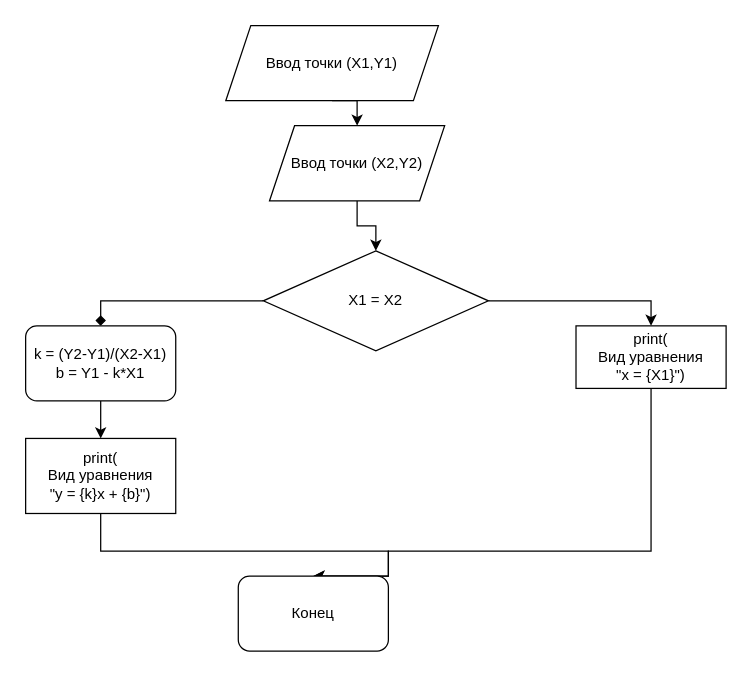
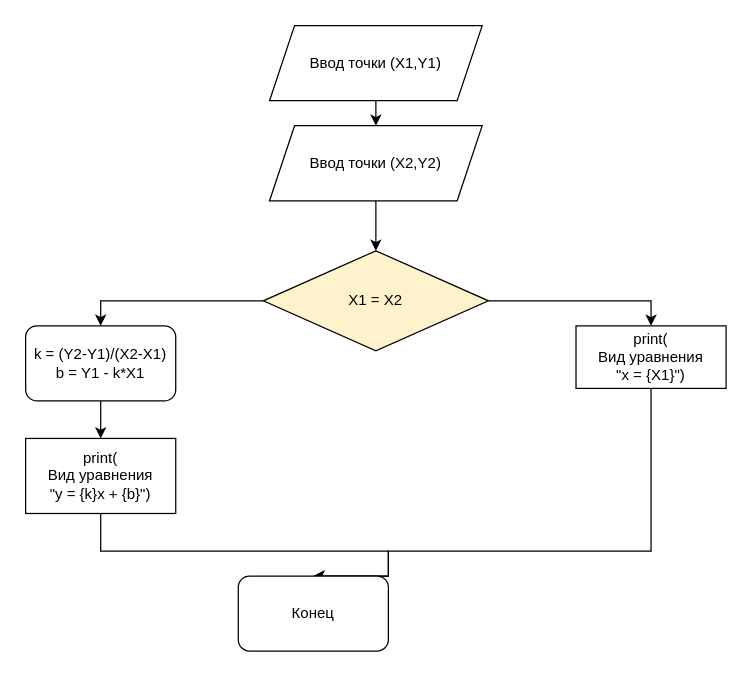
node "Ввод точки (X1,Y1)": moved (332, 63) -> (376, 63)
node "Ввод точки (X2,Y2)": size 175x75 -> 213x75
node "X1 = X2": fillcolor #ffffff -> #fff2cc
edge "X1 = X2" -> "k = (Y2-Y1)/(X2-X1) b = Y1 - k*X1": arrowhead diamond -> classic
